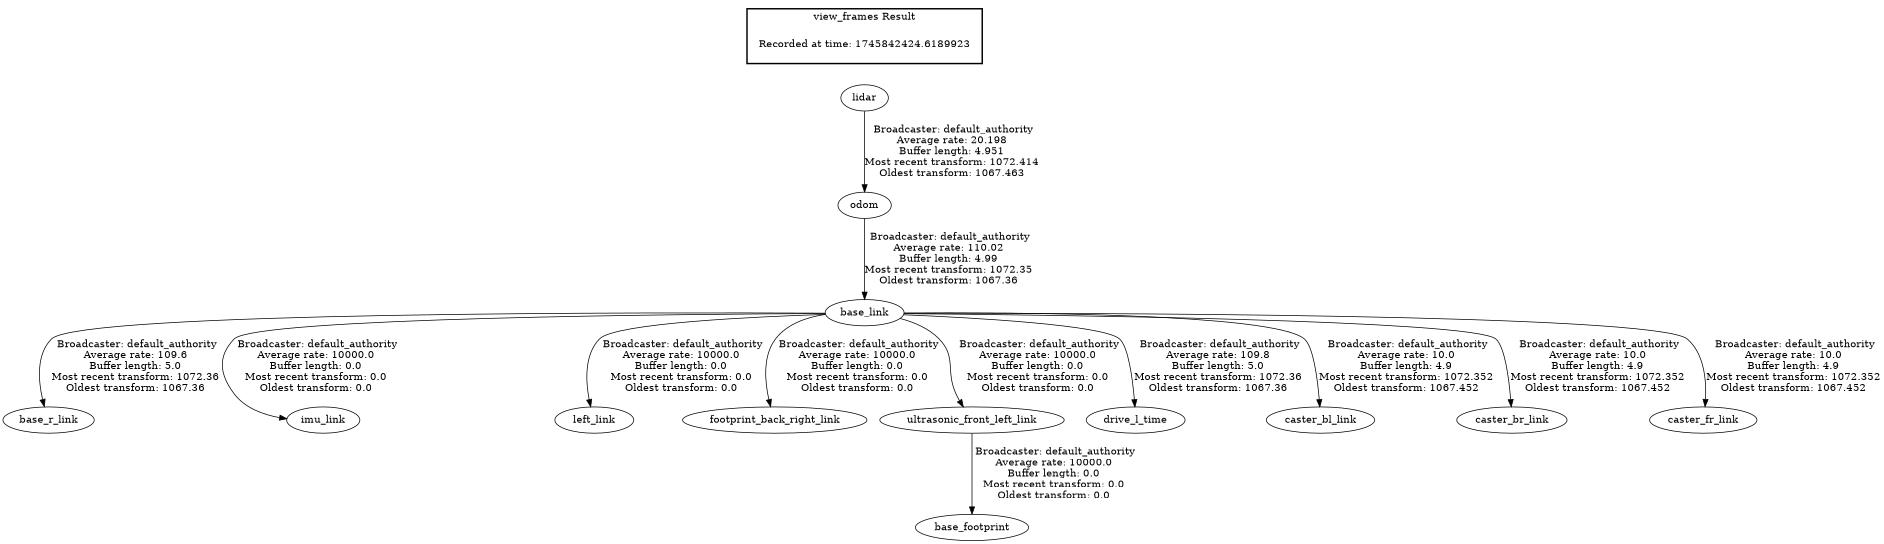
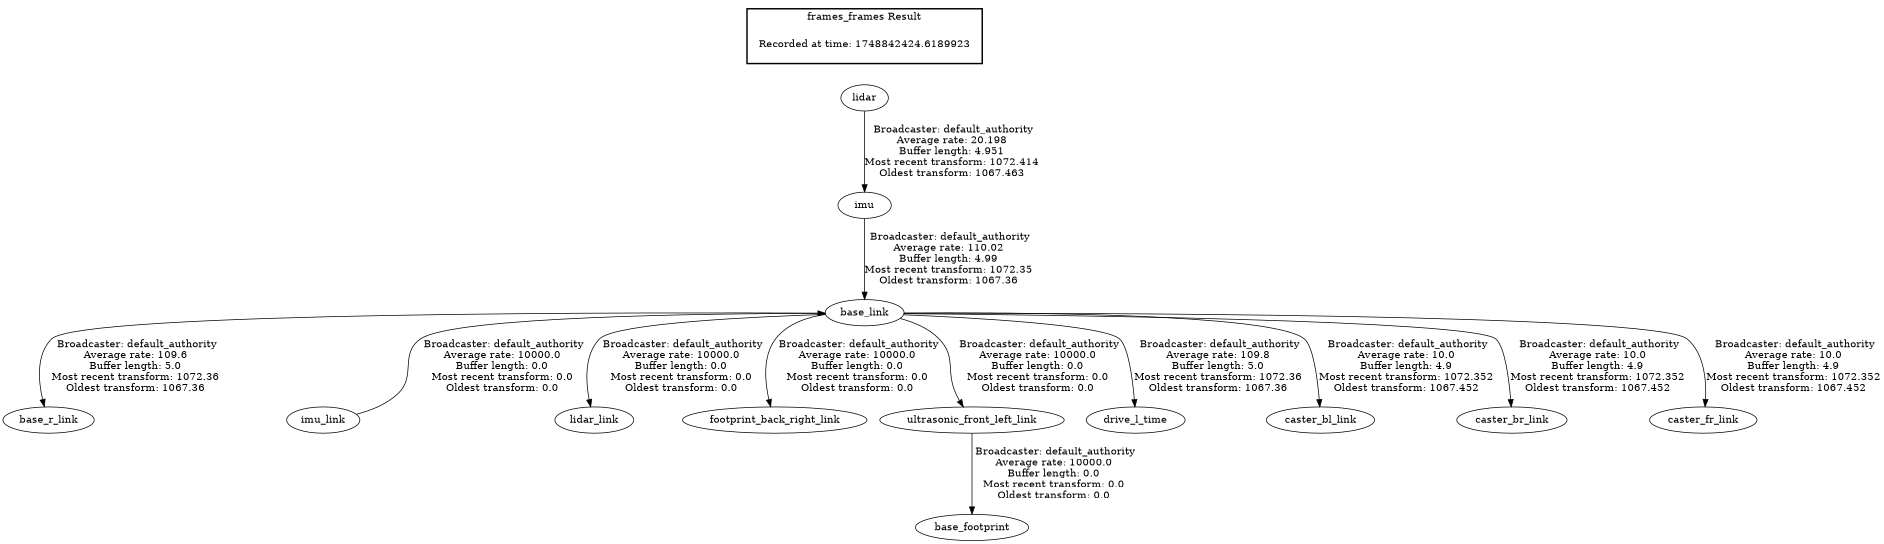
cluster "view_frames Result": label "view_frames Result" -> "frames_frames Result"
node "Recorded at time: 1745842424.6189923": label "Recorded at time: 1745842424.6189923" -> "Recorded at time: 1748842424.6189923"
node "odom": label "odom" -> "imu"
edge "base_link" -> "imu_link": reversed
node "left_link": label "left_link" -> "lidar_link"
